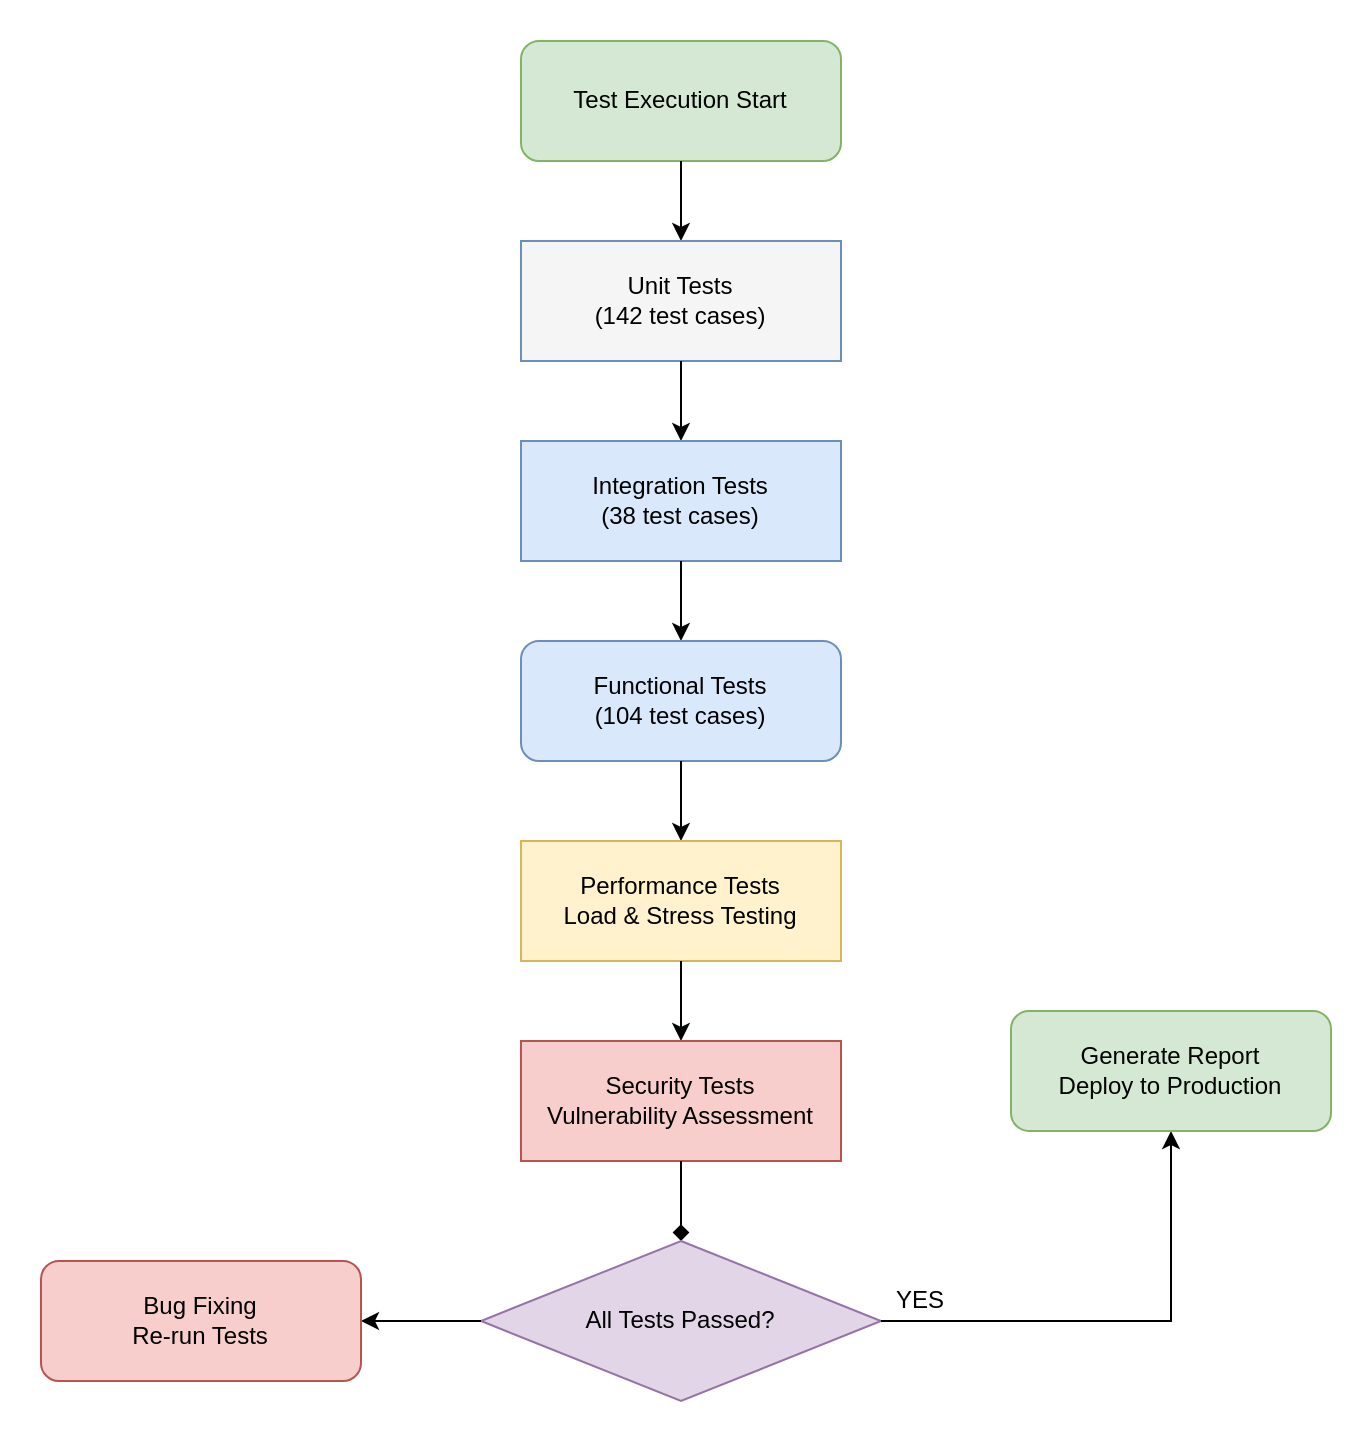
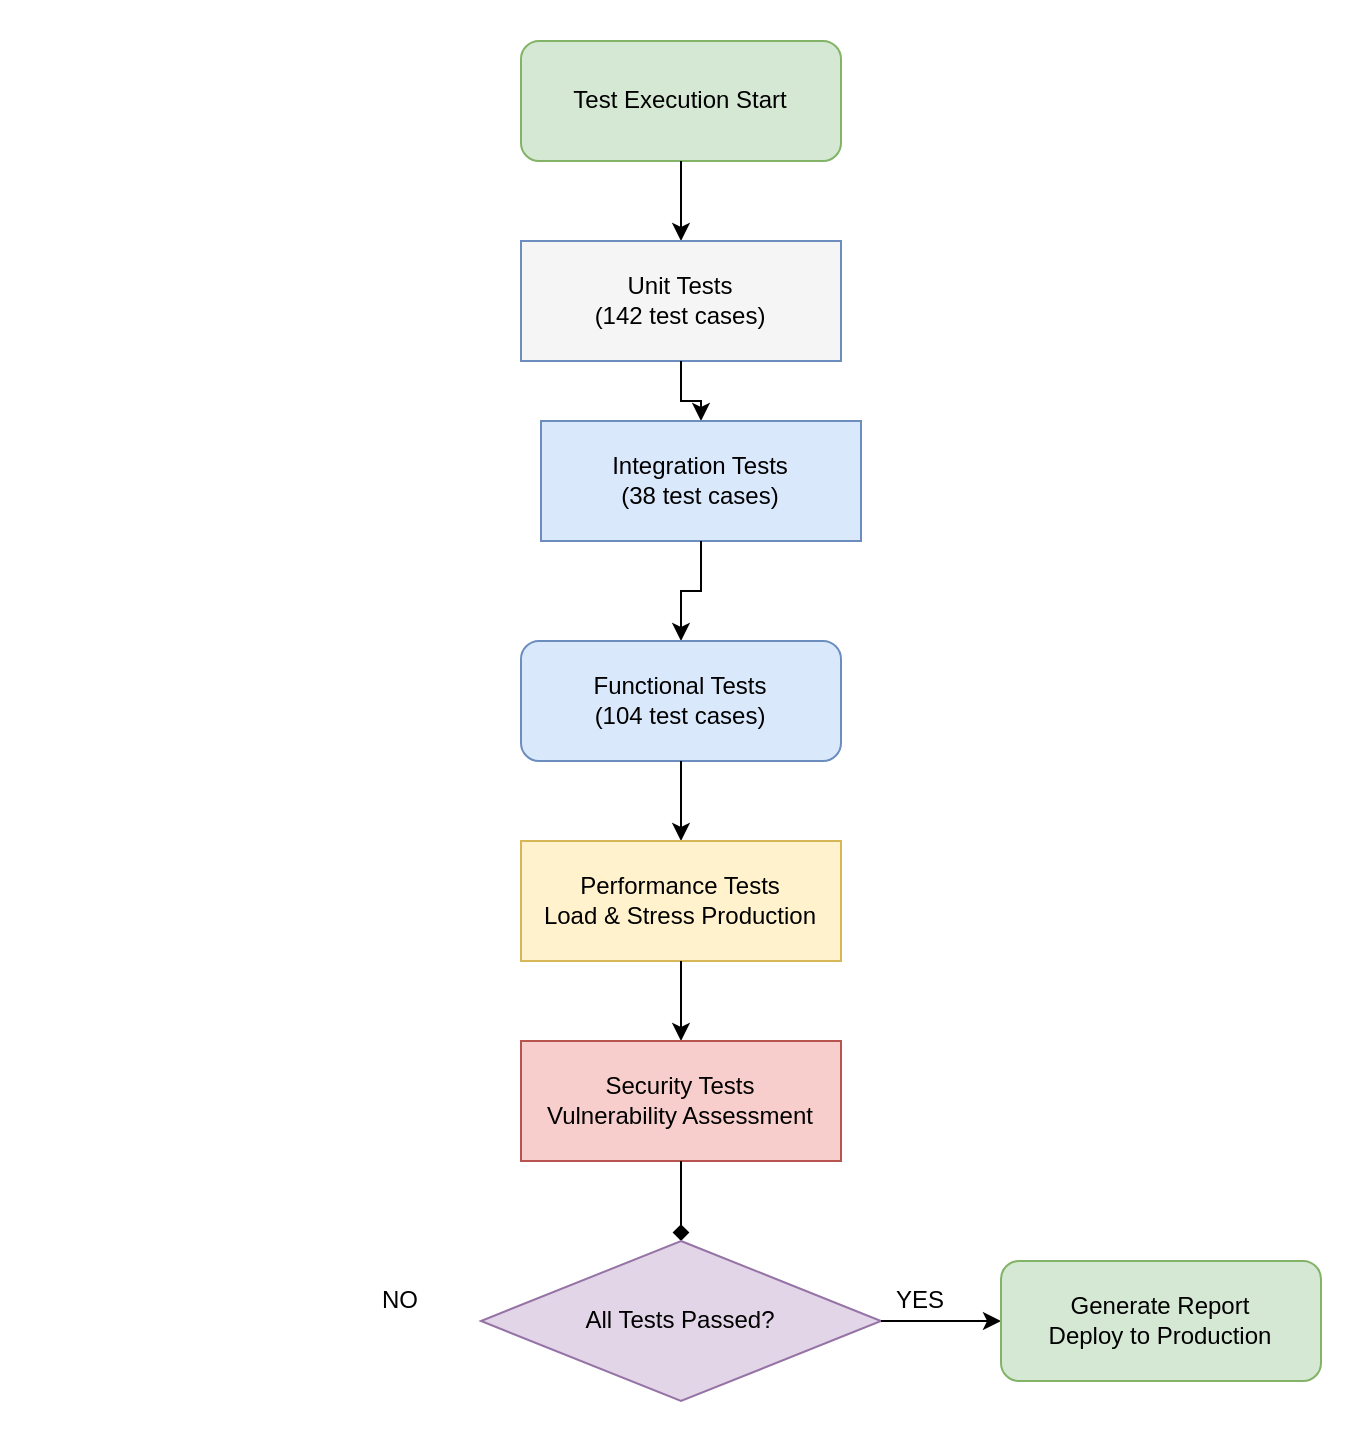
node "Integration Tests (38 test cases)": moved (681, 501) -> (701, 481)
node "Performance Tests Load & Stress Testing": label "Performance Tests Load & Stress Testing" -> "Performance Tests Load & Stress Production"
node "Generate Report Deploy to Production": moved (1171, 1071) -> (1161, 1321)
node "NO": added
node "Bug Fixing Re-run Tests": removed
edge "All Tests Passed?" -> "Bug Fixing Re-run Tests": removed
